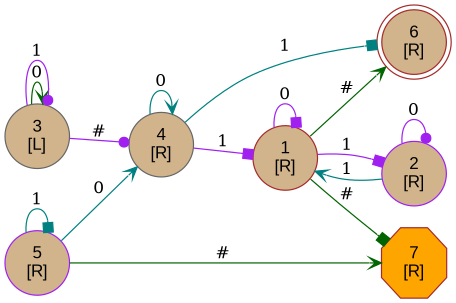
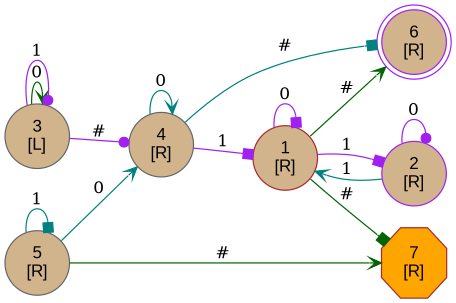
node "6 [R]": color brown -> purple
edge "4 [R]" -> "6 [R]": label "1" -> "#"
node "5 [R]": color purple -> gray40
